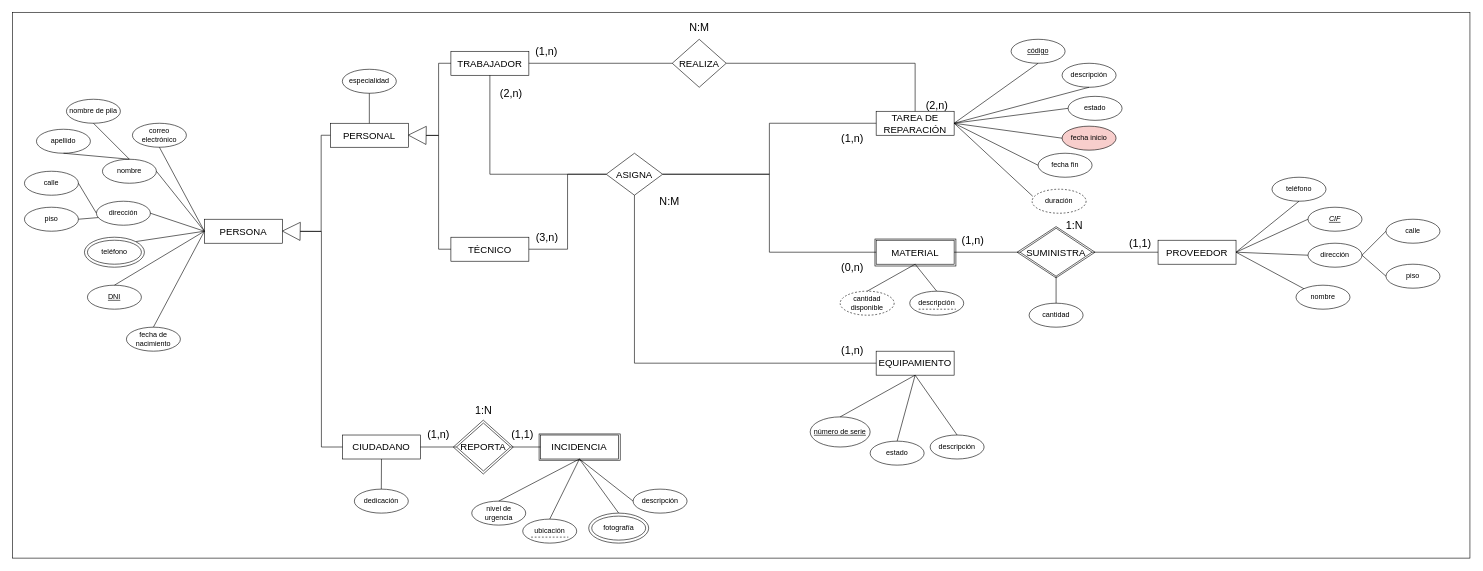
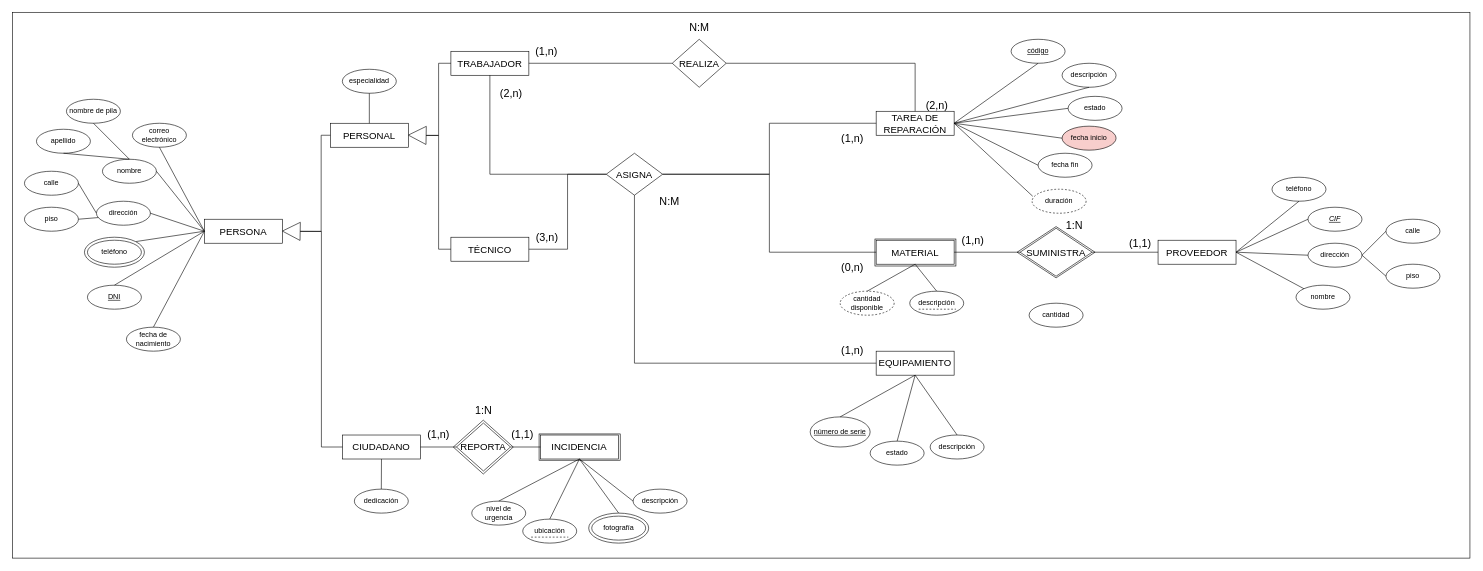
edge "SUMINISTRA" -- "cantidad": removed
